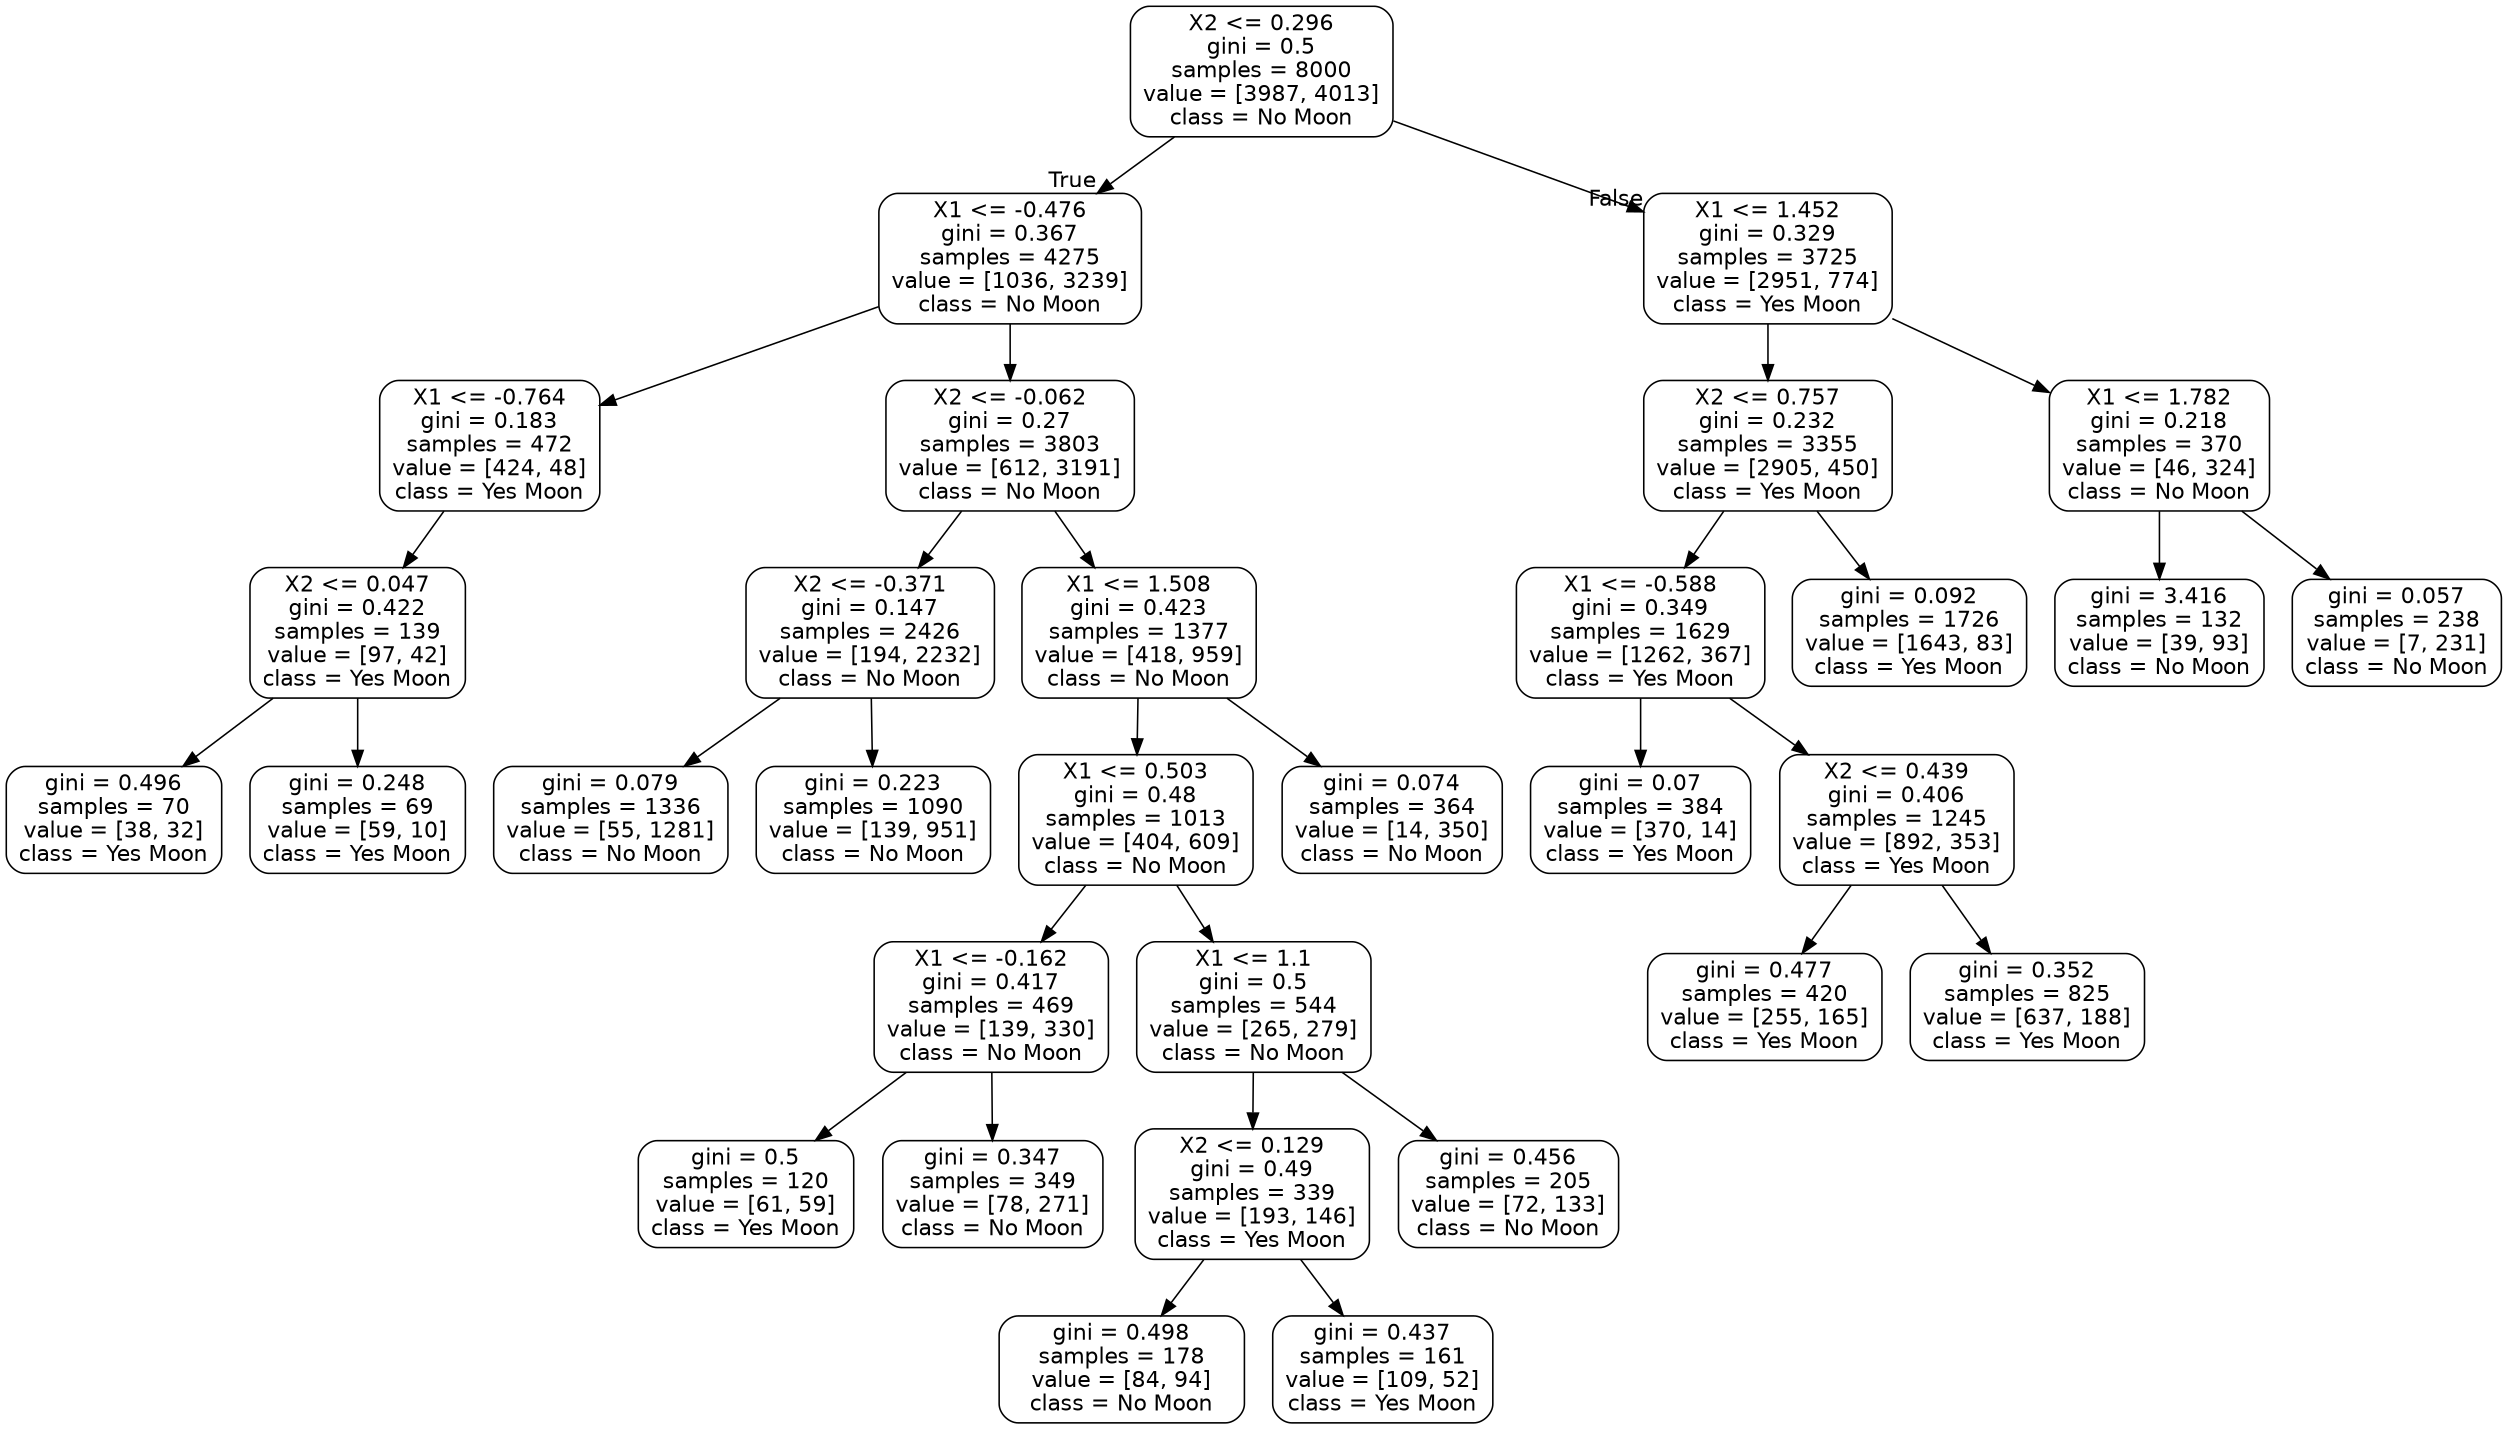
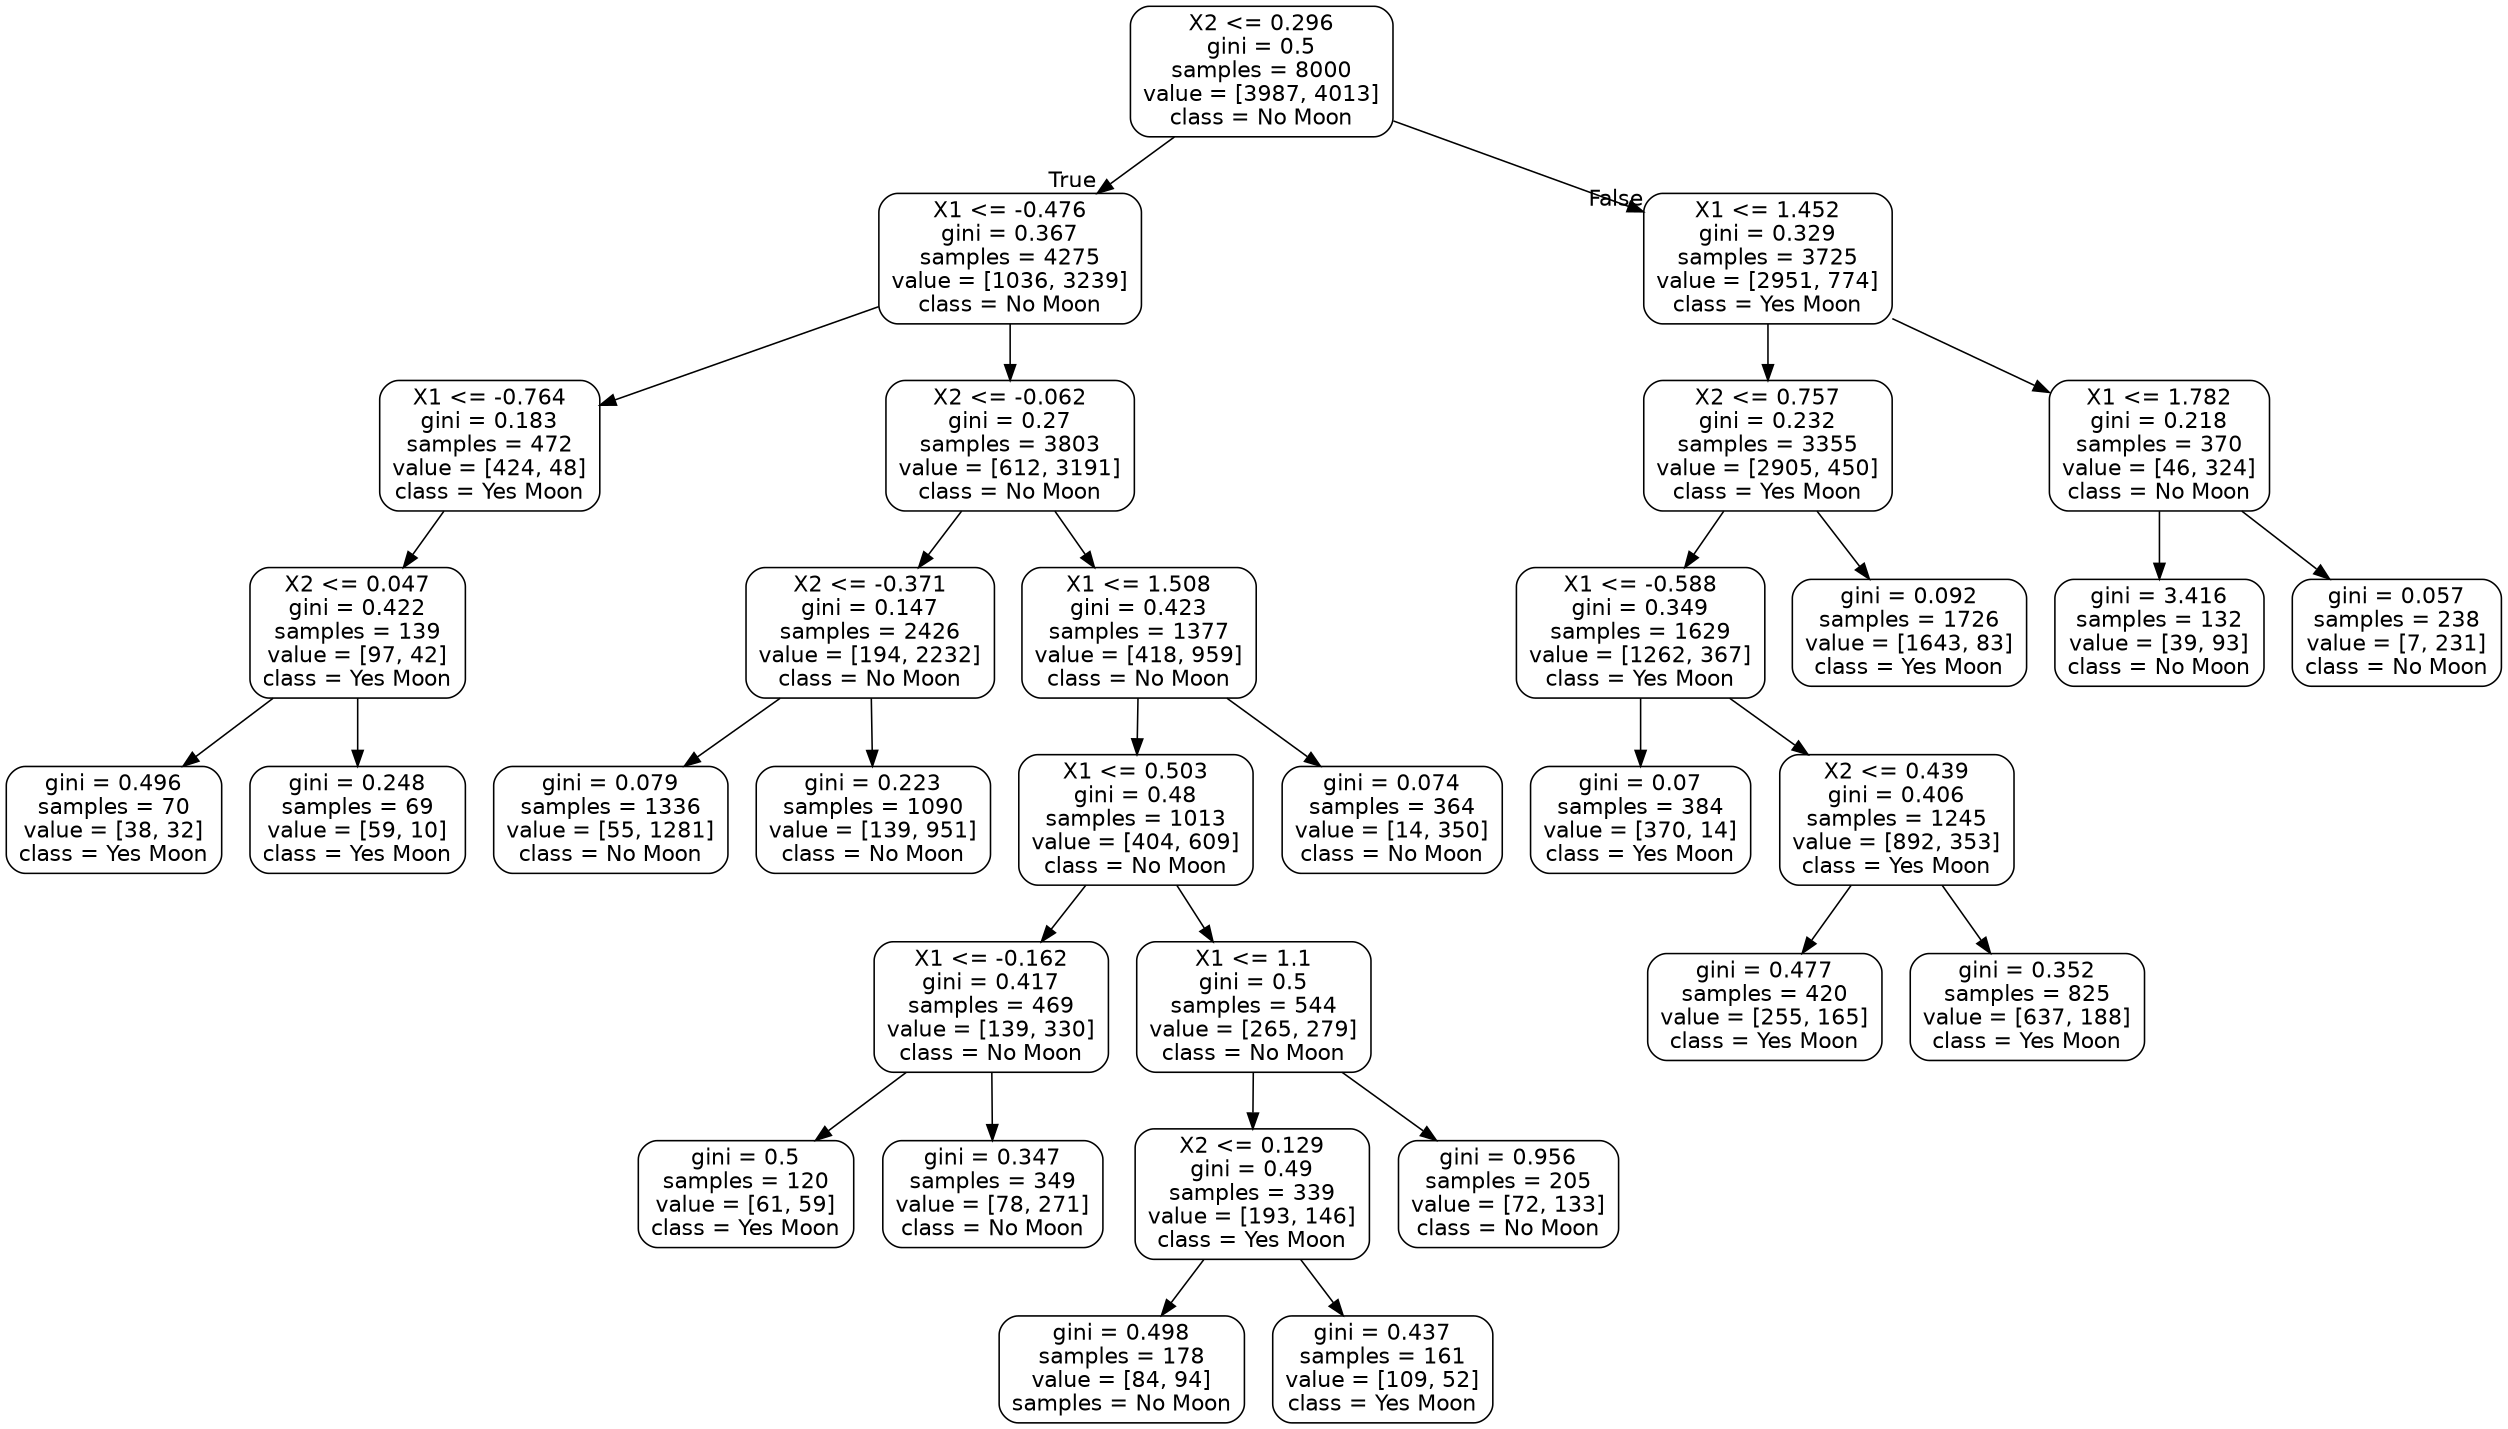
node "gini = 0.456 samples = 205 value = [72, 133] class = No Moon": label "gini = 0.456 samples = 205 value = [72, 133] class = No Moon" -> "gini = 0.956 samples = 205 value = [72, 133] class = No Moon"
node "gini = 0.498 samples = 178 value = [84, 94] class = No Moon": label "gini = 0.498 samples = 178 value = [84, 94] class = No Moon" -> "gini = 0.498 samples = 178 value = [84, 94] samples = No Moon"
